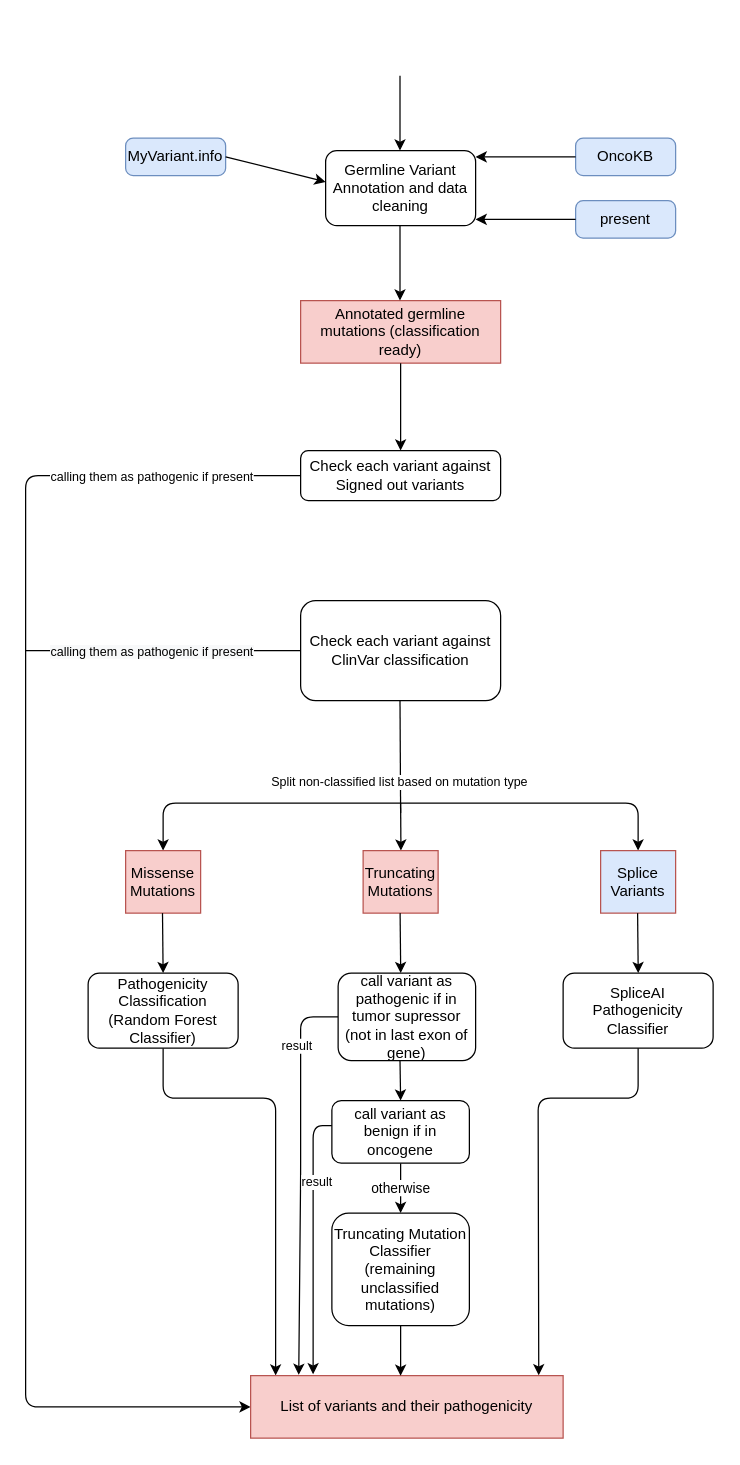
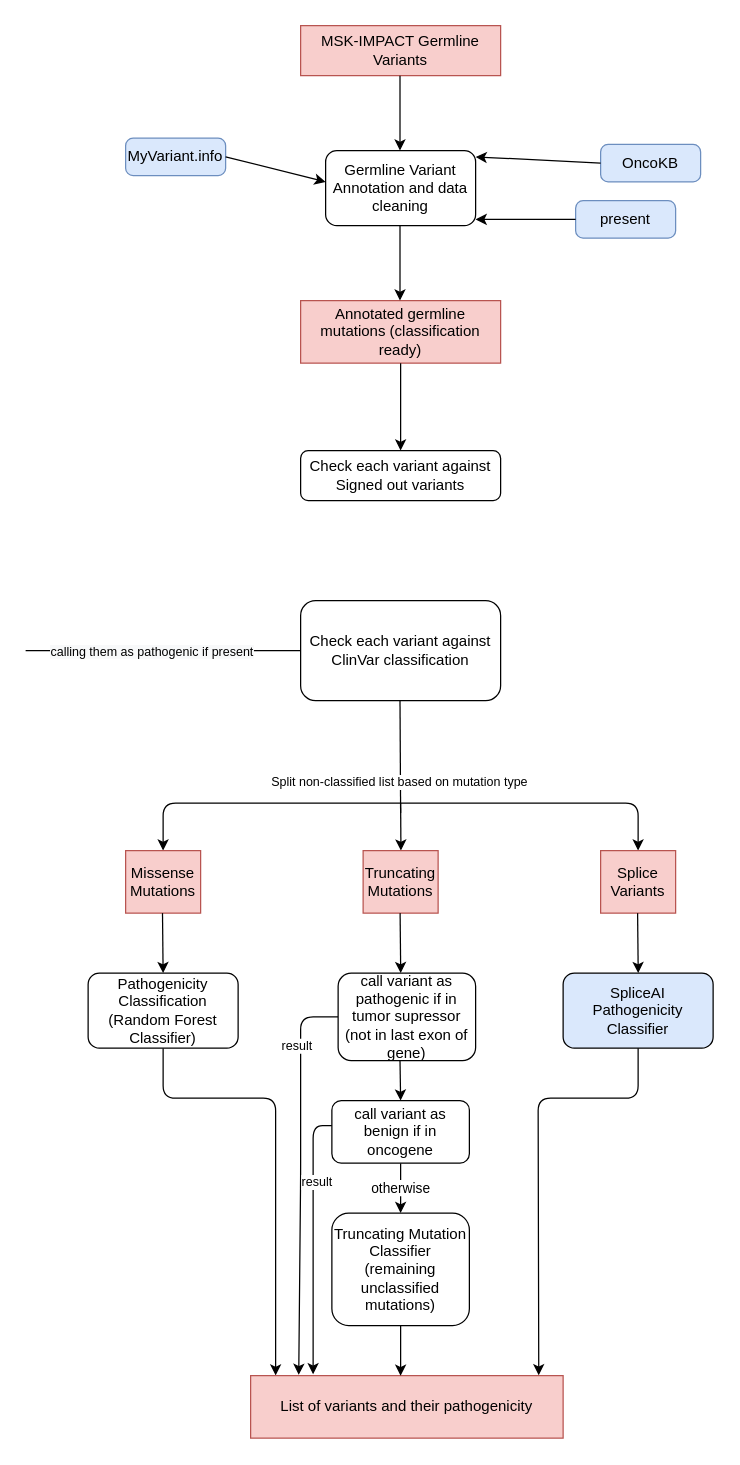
node "MSK-IMPACT Germline Variants": added
node "OncoKB": moved (626, 157) -> (651, 163)
node "Splice Variants": fillcolor #dae8fc -> #f8cecc
edge "Check each variant against Signed out variants" -> "List of variants and their pathogenicity": removed, label "calling them as pathogenic if present"
node "SpliceAI Pathogenicity Classifier": fillcolor #ffffff -> #dae8fc
